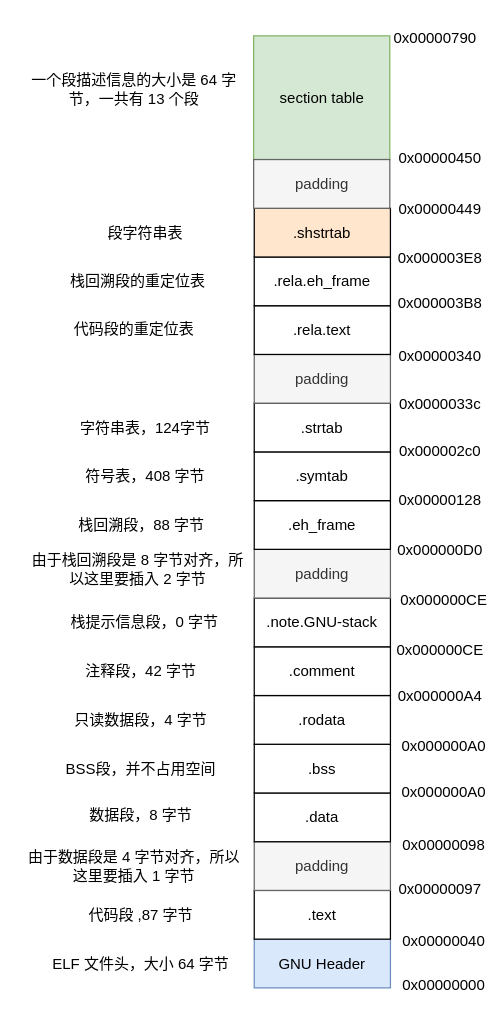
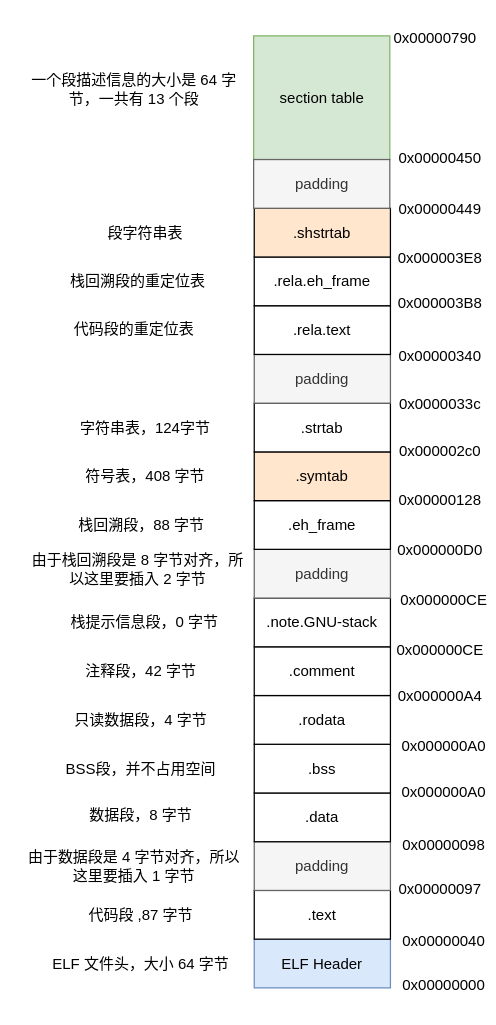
node ".symtab": fillcolor #ffffff -> #ffe6cc
node "GNU Header": label "GNU Header" -> "ELF Header"
